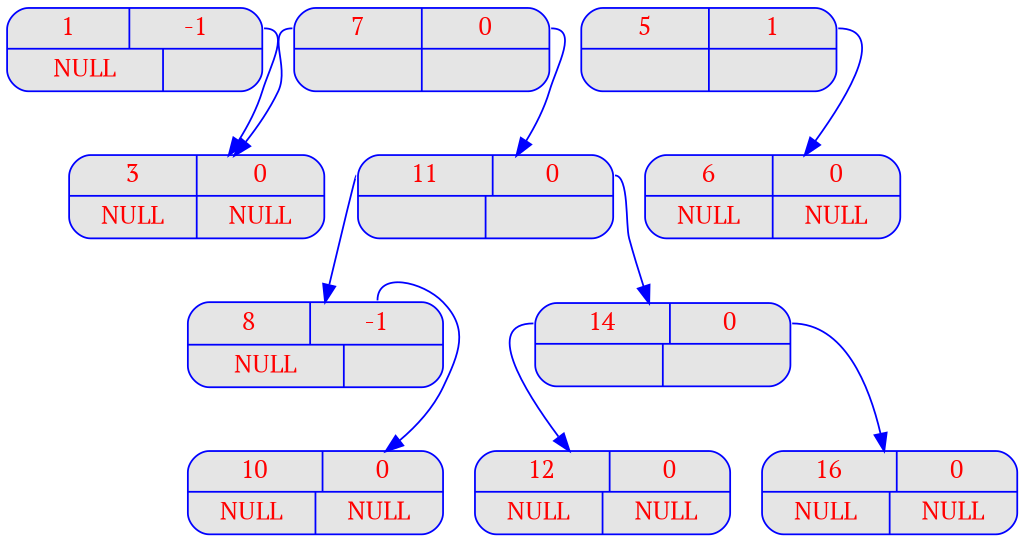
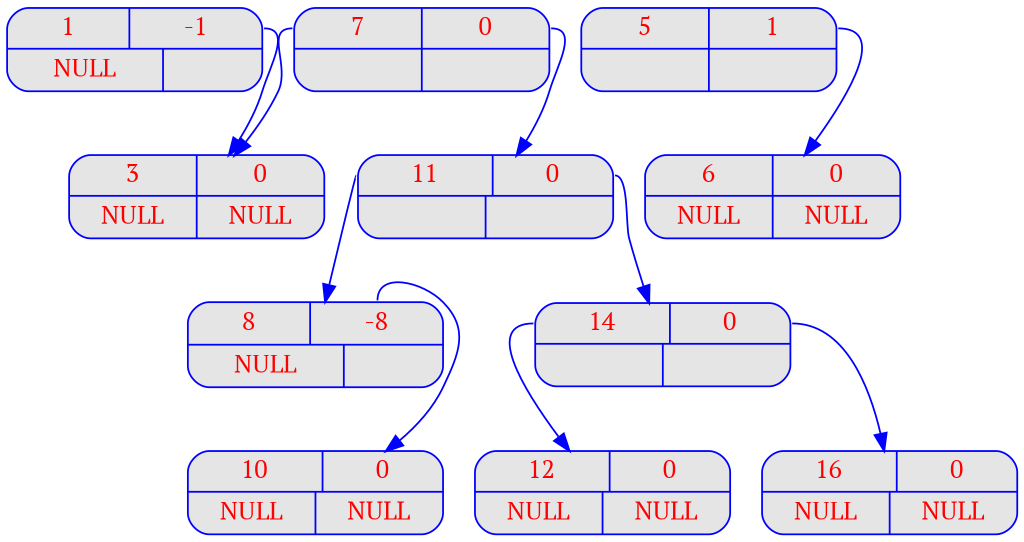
node "8": text "-1" -> "-8"
